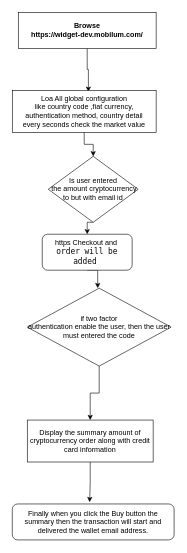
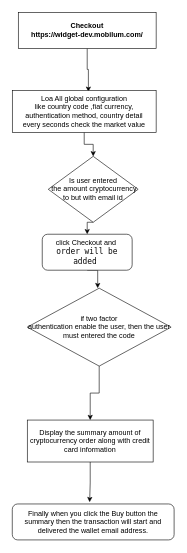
node "Browse https://widget-dev.mobilum.com/": label "Browse https://widget-dev.mobilum.com/" -> "Checkout https://widget-dev.mobilum.com/"
node "https Checkout and order will be added": label "https Checkout and order will be added" -> "click Checkout and order will be added"
